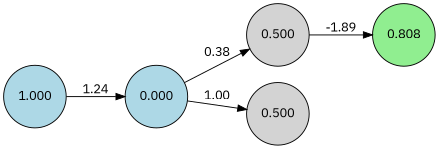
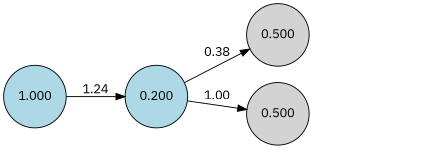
node "0.808": removed
node "0.000": label "0.000" -> "0.200"
